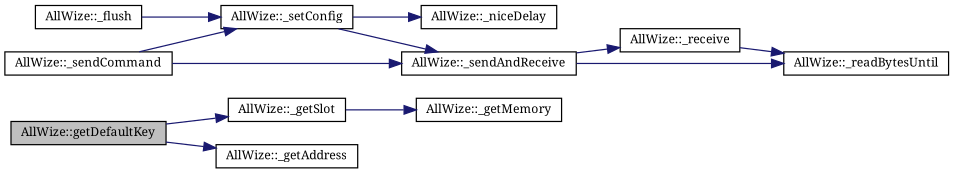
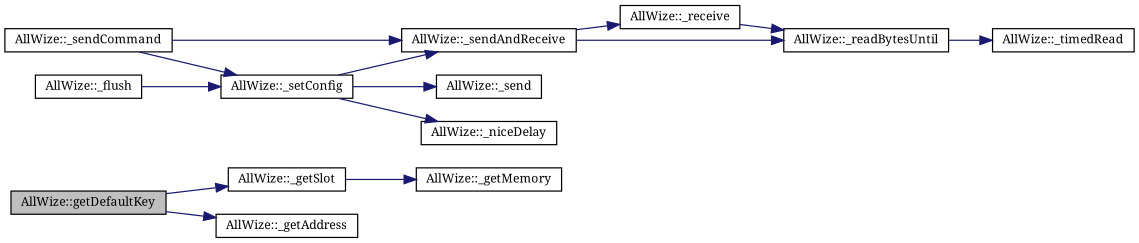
node "AllWize::_timedRead": added
node "AllWize::_send": added
